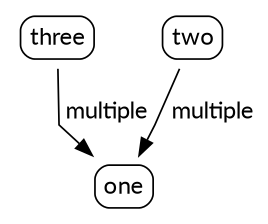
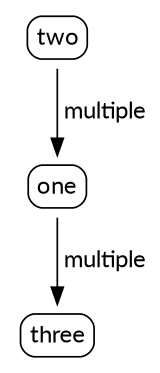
edge "three" -> "one": reversed
